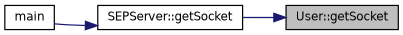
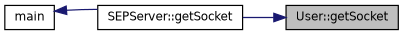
edge "main" -> "SEPServer::getSocket": reversed
